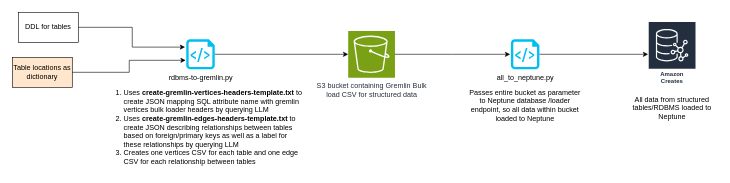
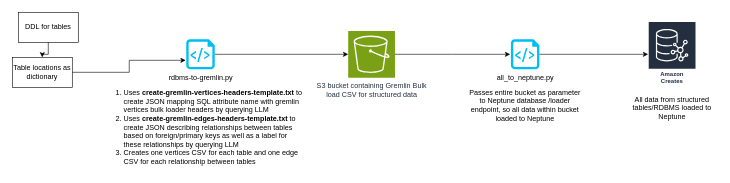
edge "DDL for tables" -> "rdbms-to-gremlin.py": now "DDL for tables" -> "Table locations as dictionary"
node "Table locations as dictionary": fillcolor #ffe6cc -> #ffffff
